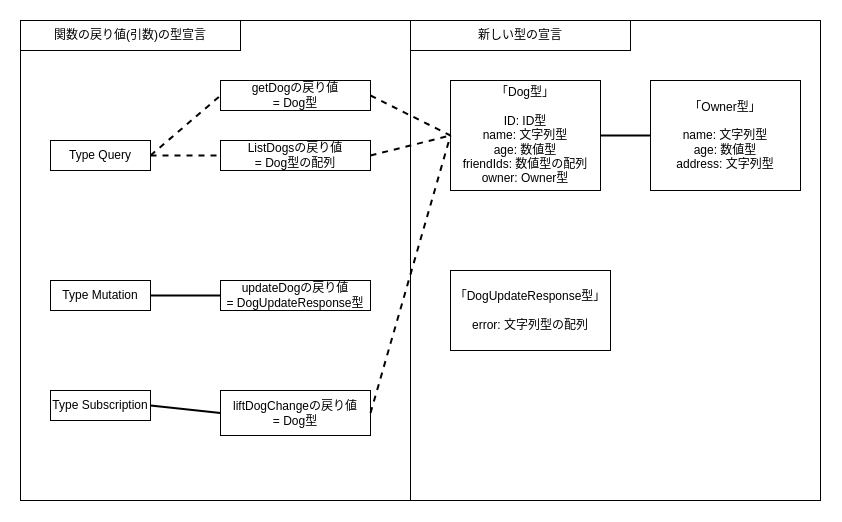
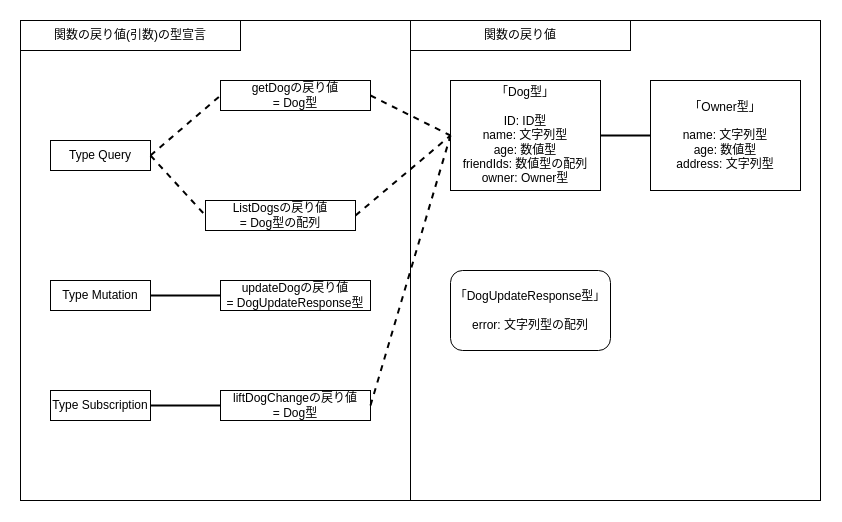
node "新しい型の宣言": label "新しい型の宣言" -> "関数の戻り値"
node "ListDogsの戻り値 = Dog型の配列": moved (296, 156) -> (281, 216)
node "「DogUpdateResponse型」 error: 文字列型の配列": shape rectangle -> rounded rectangle
node "liftDogChangeの戻り値 = Dog型": size 150x45 -> 150x30
